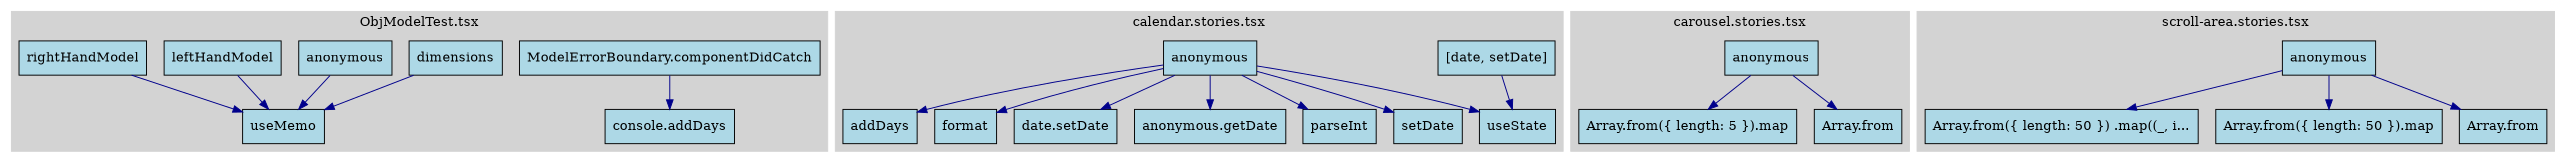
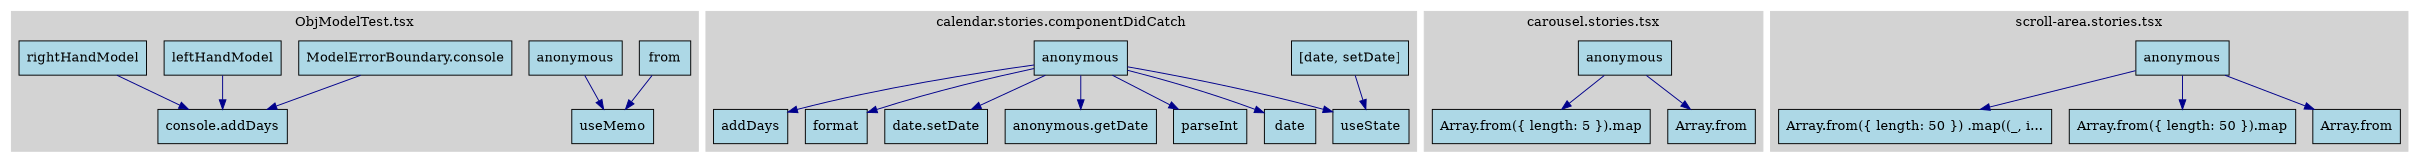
cluster "calendar.stories.tsx": label "calendar.stories.tsx" -> "calendar.stories.componentDidCatch"
node "dimensions": label "dimensions" -> "from"
node "ModelErrorBoundary.componentDidCatch": label "ModelErrorBoundary.componentDidCatch" -> "ModelErrorBoundary.console"
edge "leftHandModel" -> "useMemo": now "leftHandModel" -> "console.addDays"
edge "rightHandModel" -> "useMemo": now "rightHandModel" -> "console.addDays"
node "setDate": label "setDate" -> "date"
